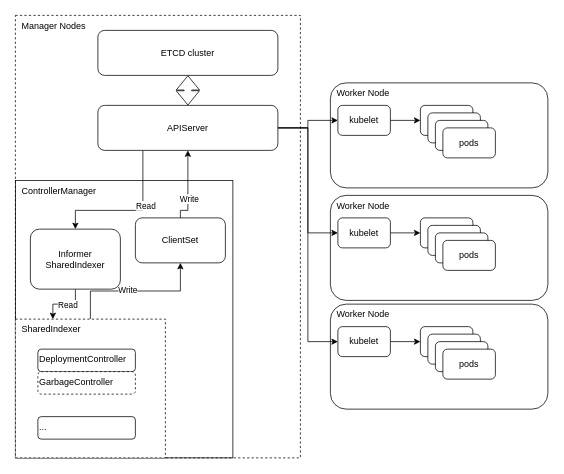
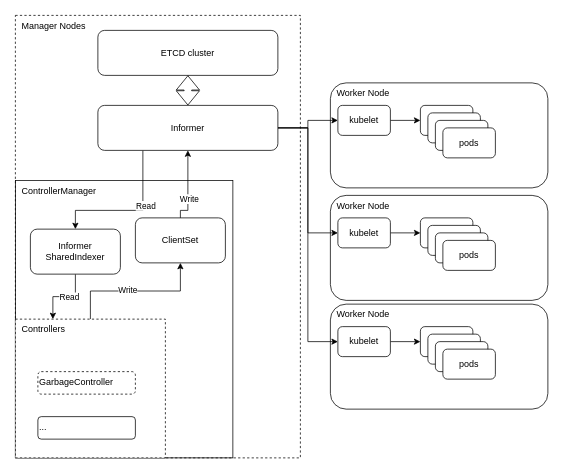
node "APIServer": label "APIServer" -> "Informer"
node "Informer SharedIndexer": size 90x60 -> 90x45
node "SharedIndexer": label "SharedIndexer" -> "Controllers"
node "DeploymentController": removed
